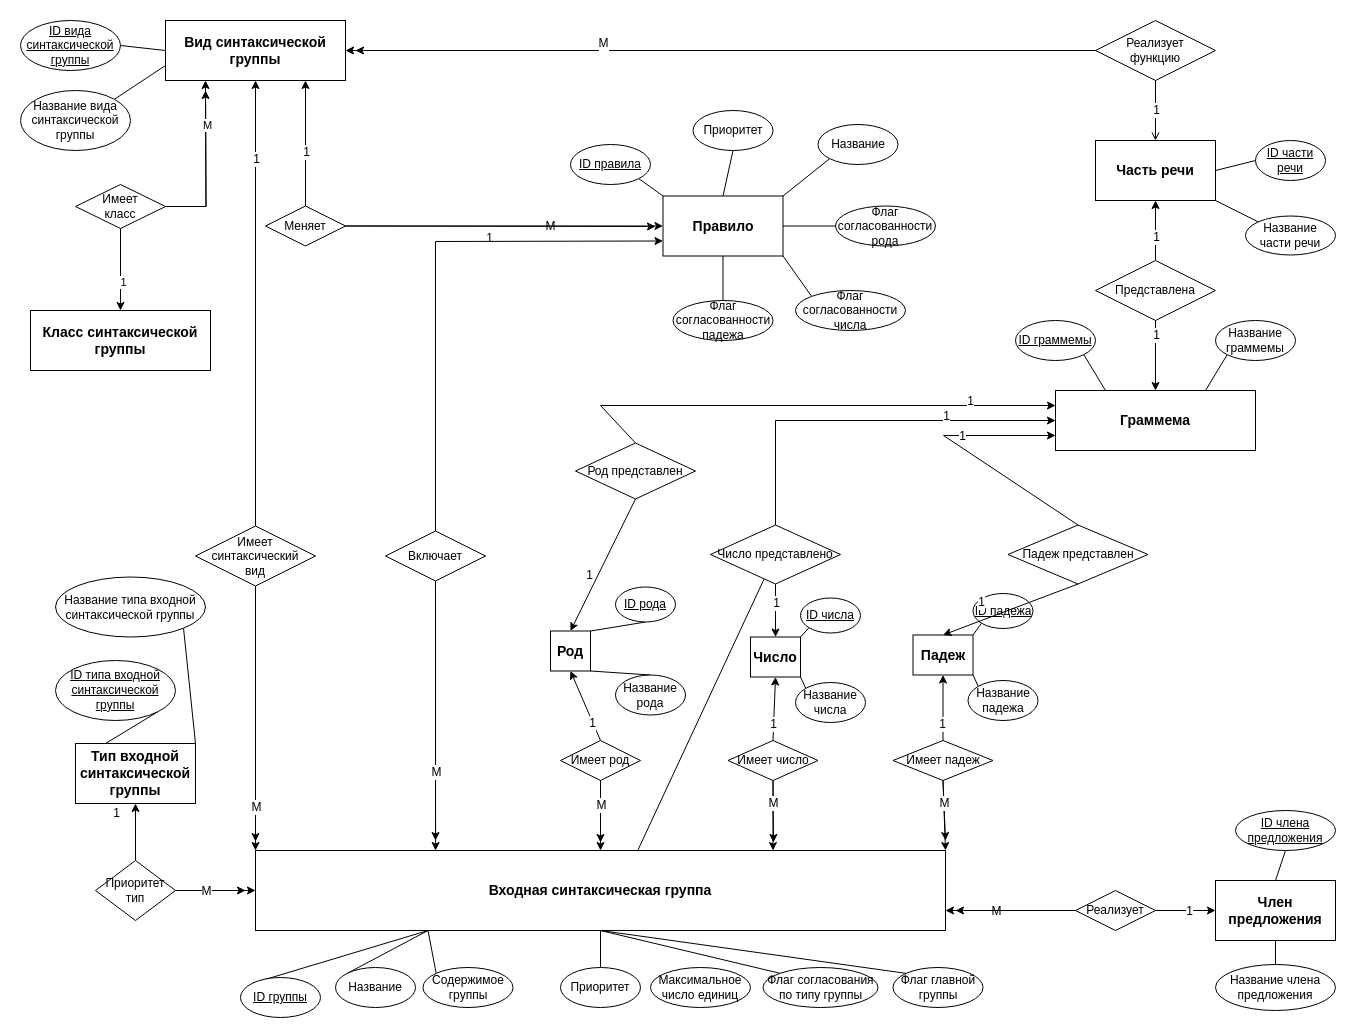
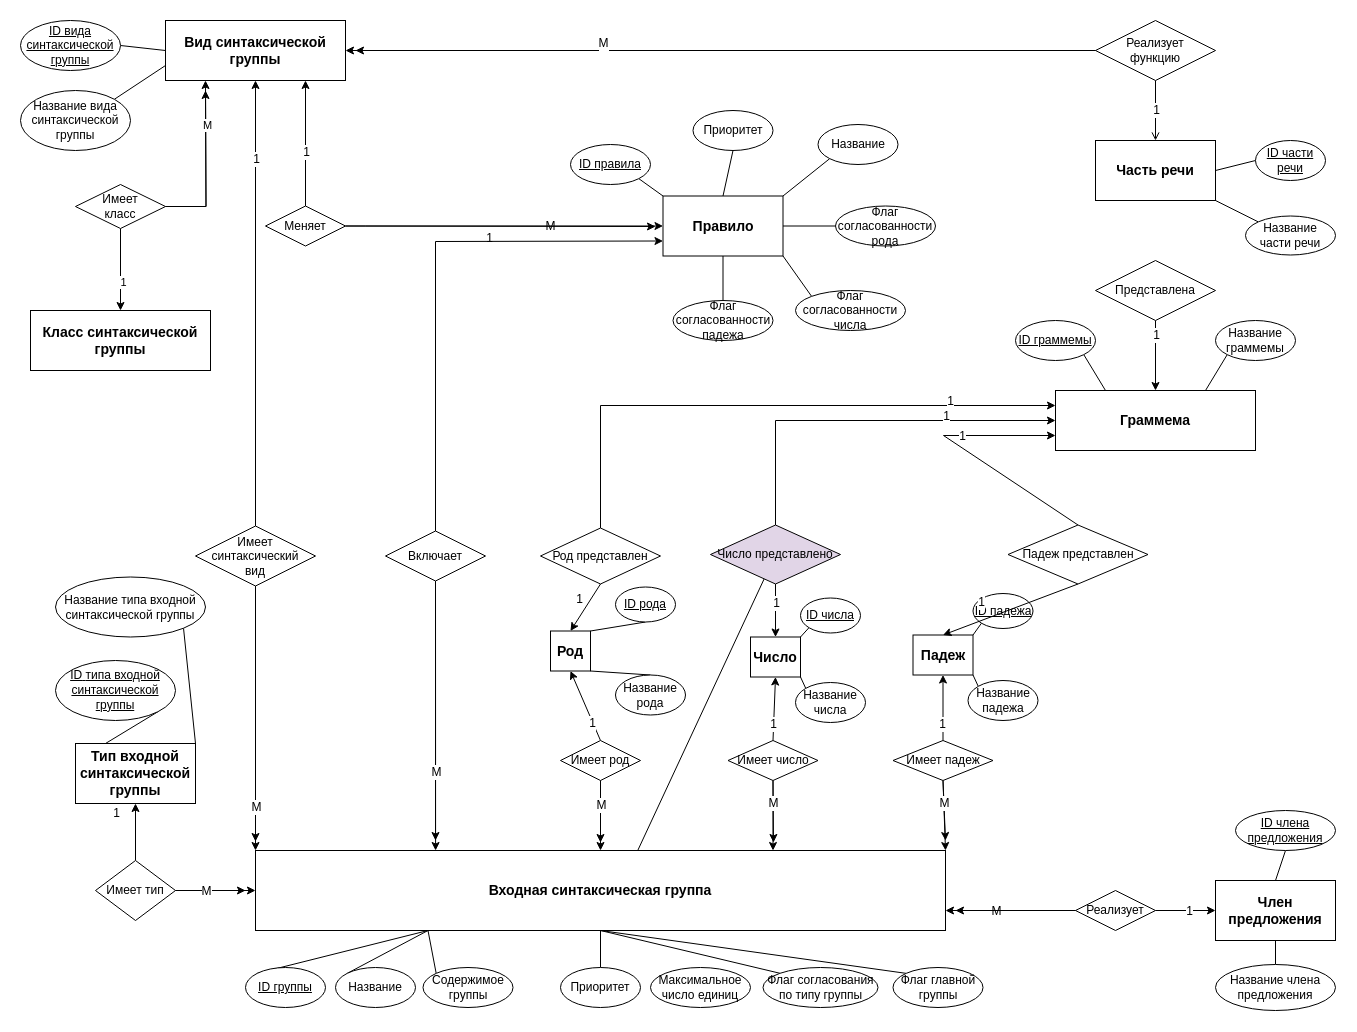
edge "Представлена" -> "Часть речи": removed, label "1"
node "Род представлен": moved (636, 471) -> (601, 556)
node "Число представлено": fillcolor #ffffff -> #e1d5e7
node "Приоритет тип": label "Приоритет тип" -> "Имеет тип"
node "ID группы": moved (281, 998) -> (286, 988)
